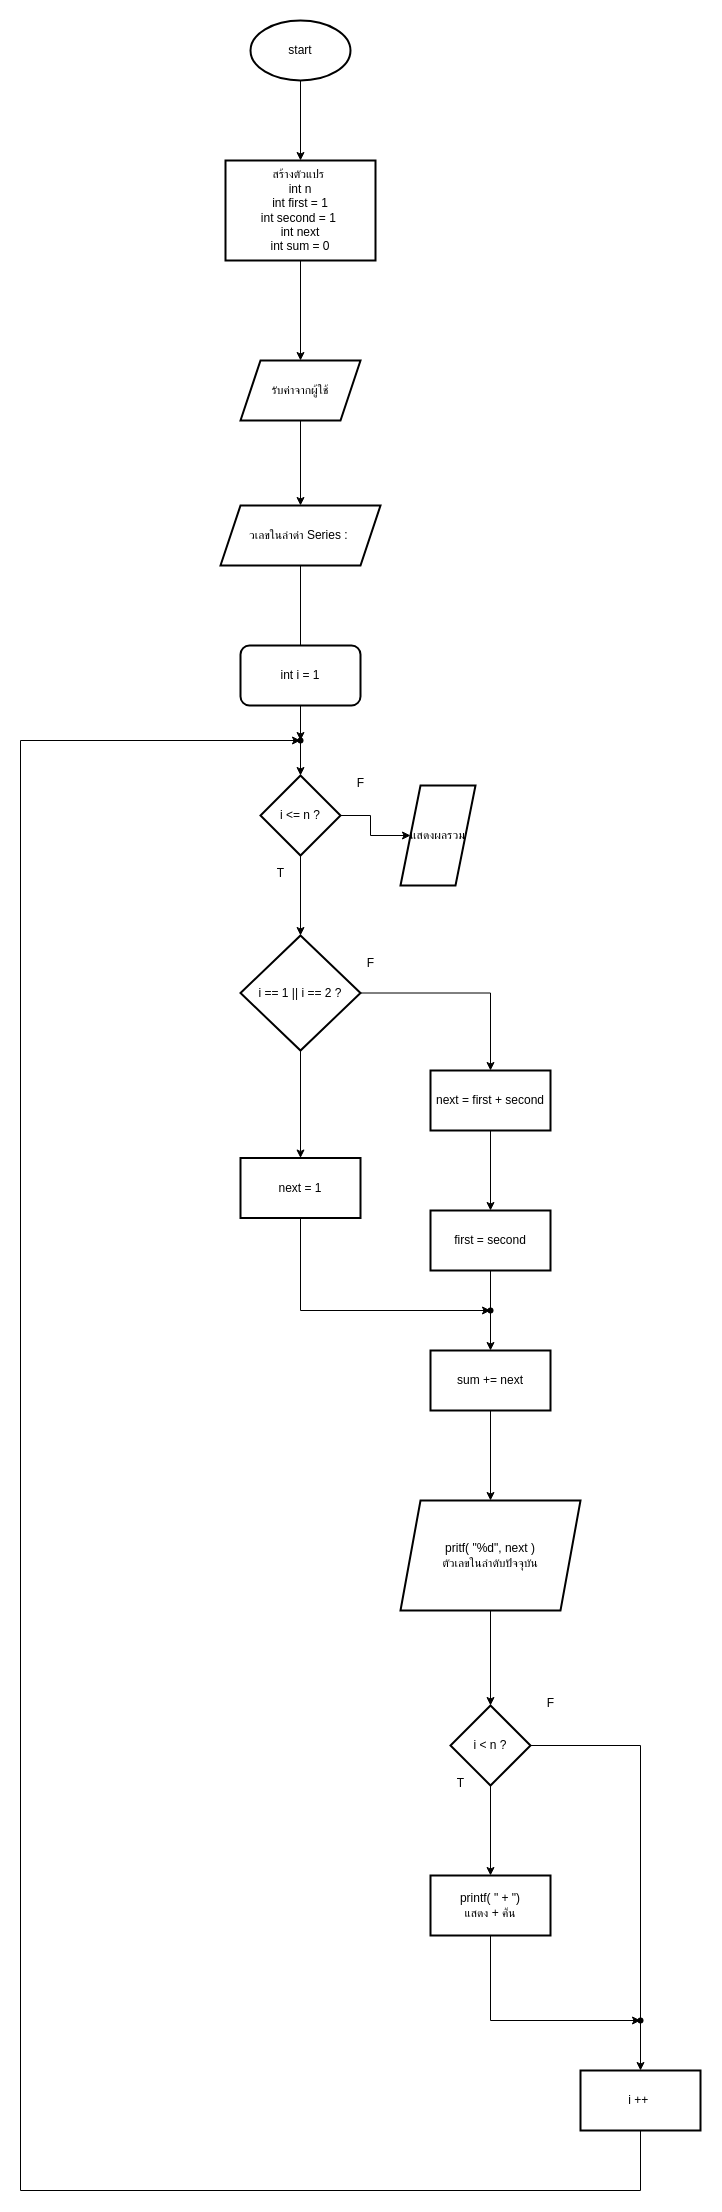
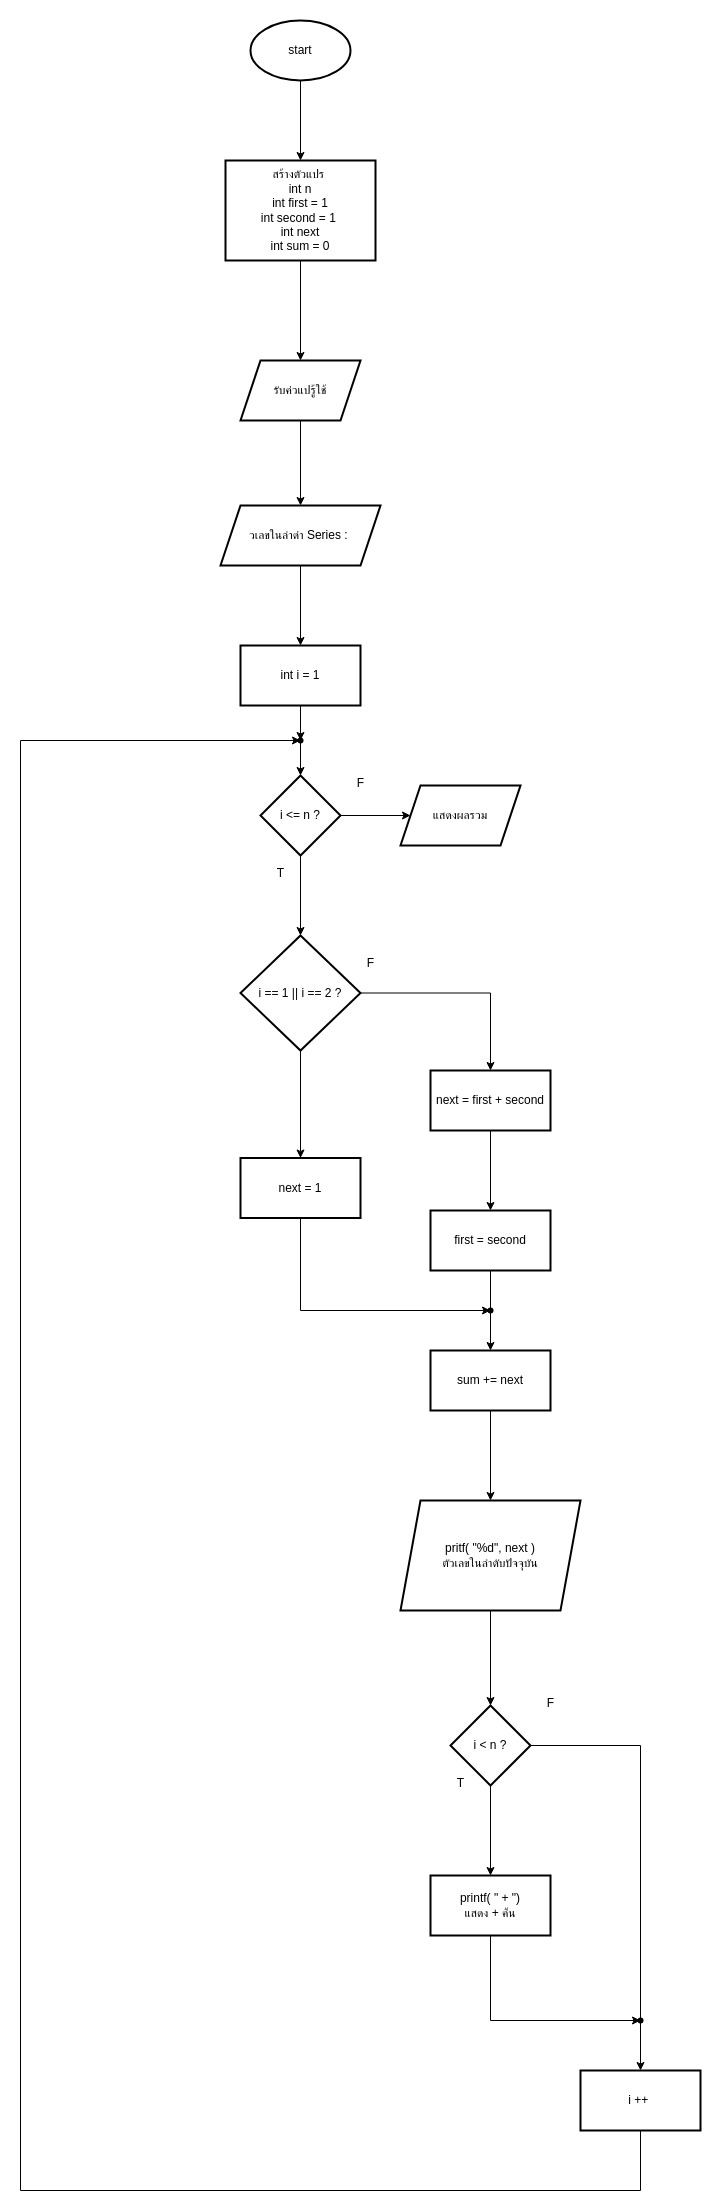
node "รับค่าจากผู้ใช้": label "รับค่าจากผู้ใช้" -> "รับค่วแปรู้ใช้"
edge "วเลขในลำด่า Series :" -- "int i = 1": arrowhead none -> classic
node "int i = 1": shape rounded rectangle -> rectangle
node "แสดงผลรวม": size 75x100 -> 120x60
